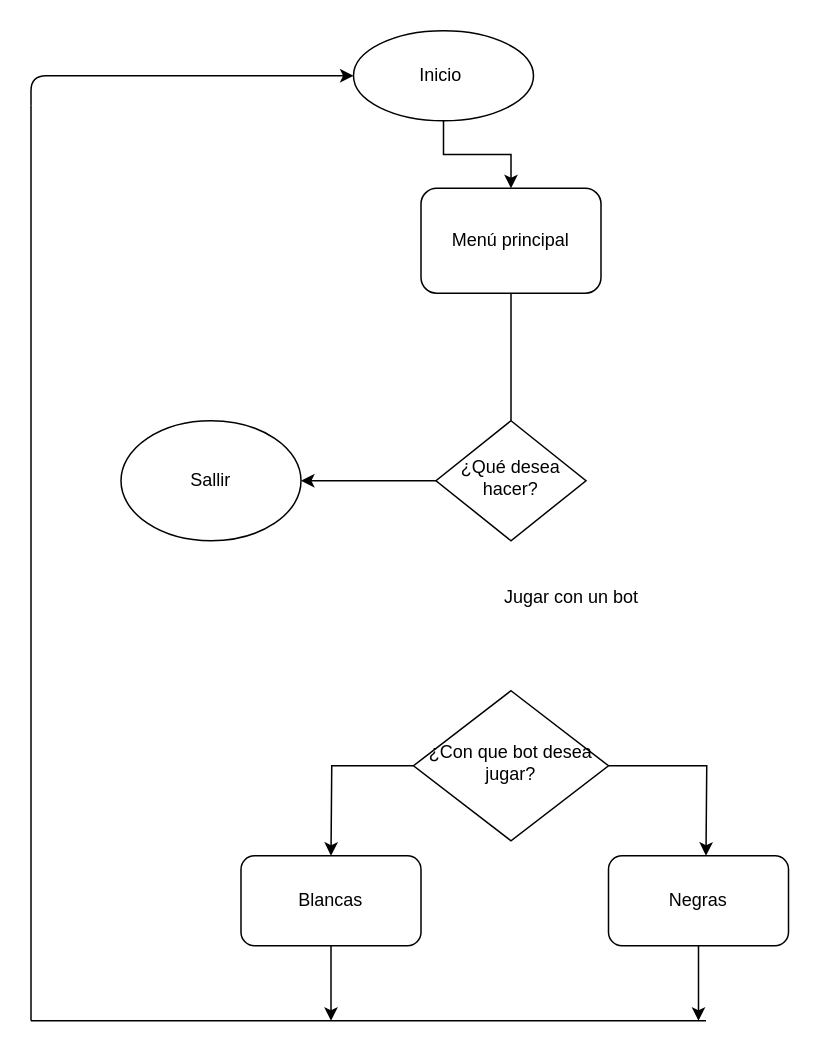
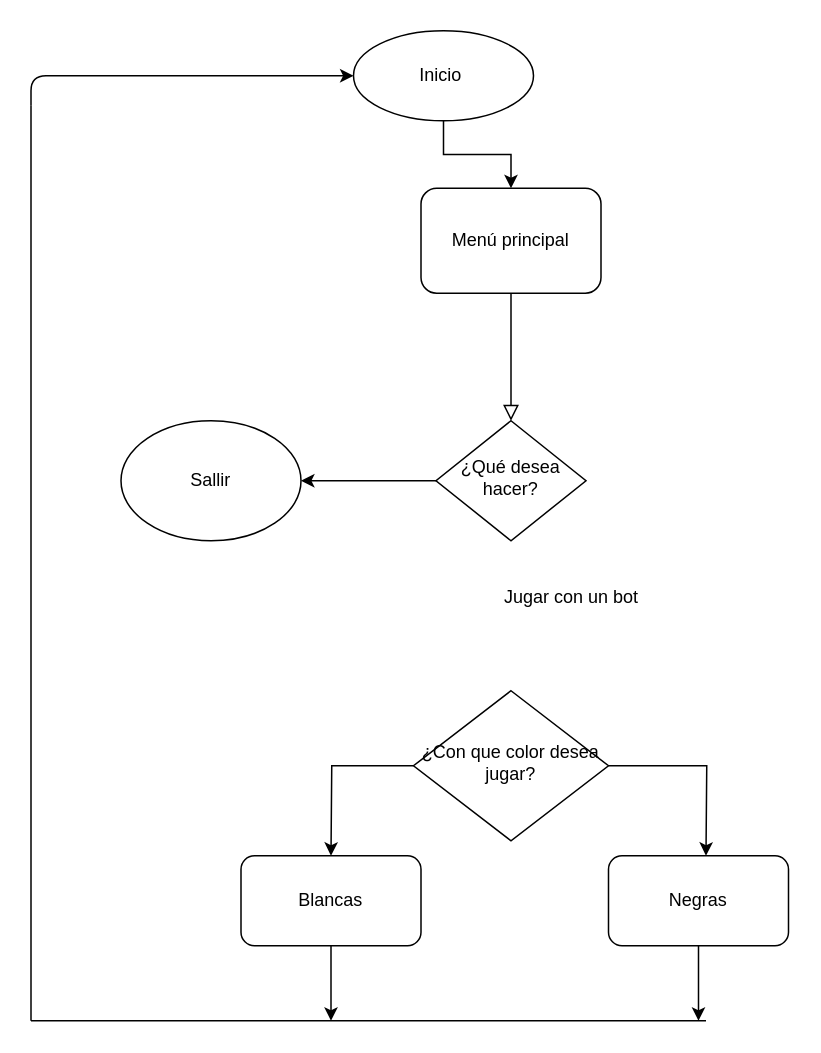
edge "Menú principal" -- "¿Qué desea hacer?": arrowhead none -> block
node "¿Con que bot desea jugar?": label "¿Con que bot desea jugar?" -> "¿Con que color desea jugar?"
